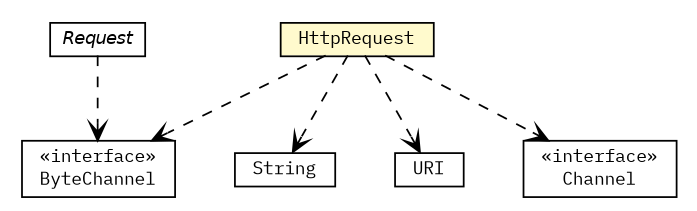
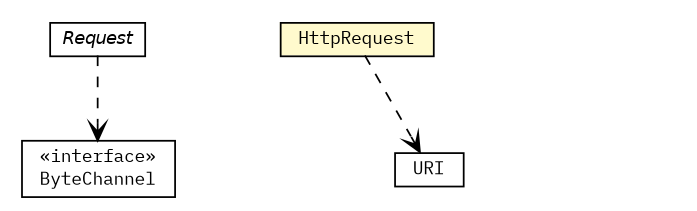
edge "HttpRequest" -> "ByteChannel": removed
node "String": removed
node "Channel": removed
